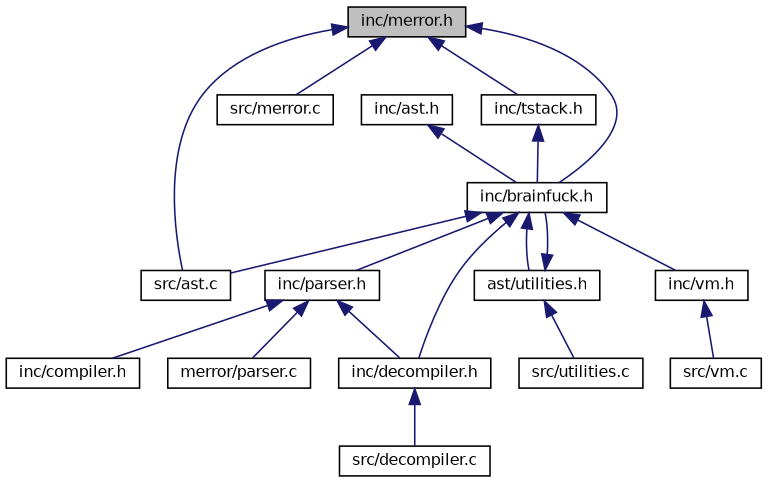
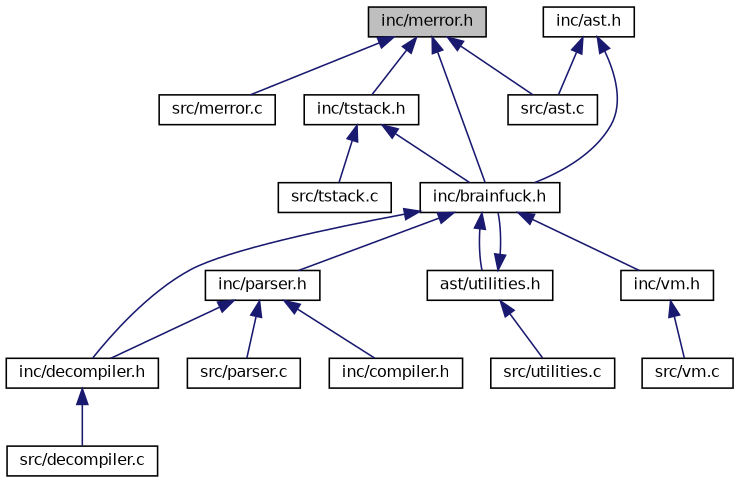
node "src/tstack.c": added
edge "src/ast.c" -> "inc/brainfuck.h": now "src/ast.c" -> "inc/ast.h"
node "merror/parser.c": label "merror/parser.c" -> "src/parser.c"
